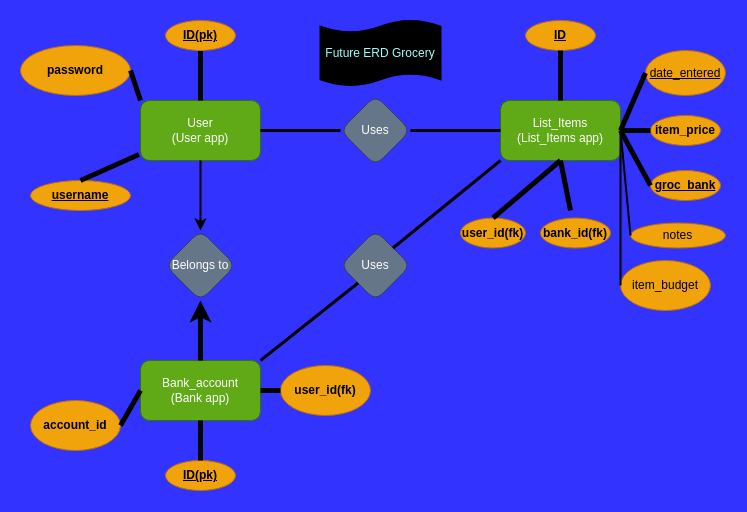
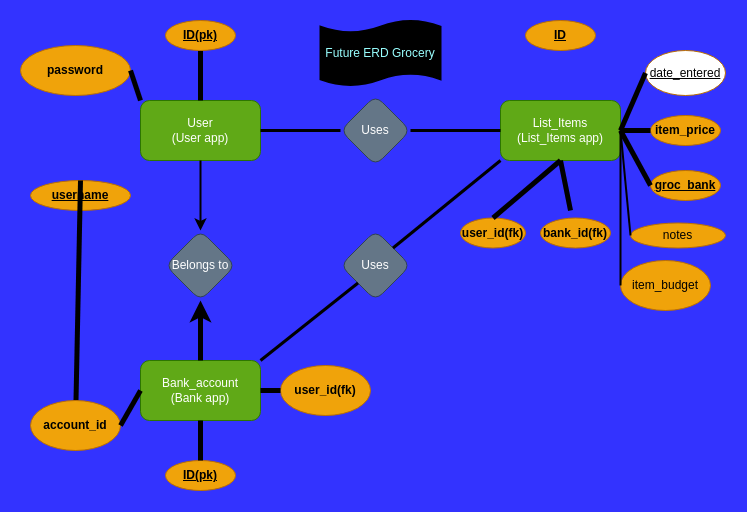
node "date_entered": fillcolor #f0a30a -> #ffffff
edge "ID" -- "List_Items (List_Items app)": removed
edge "User (User app)" -- "username": now "account_id" -- "username"
